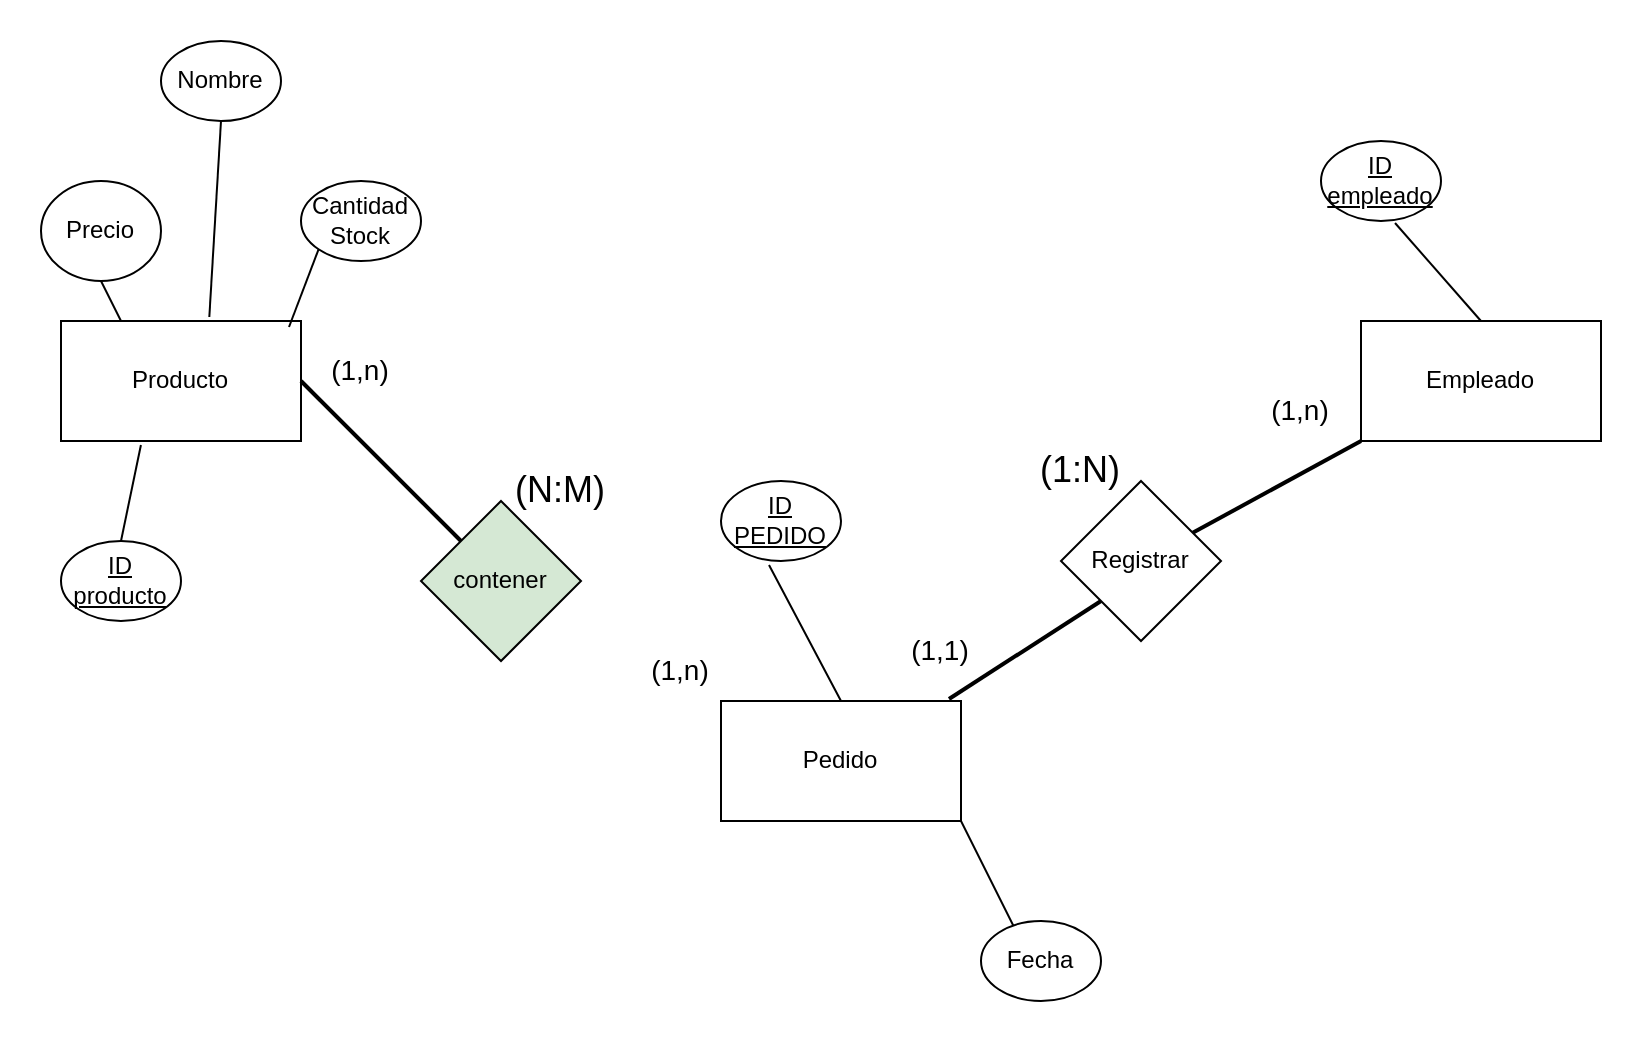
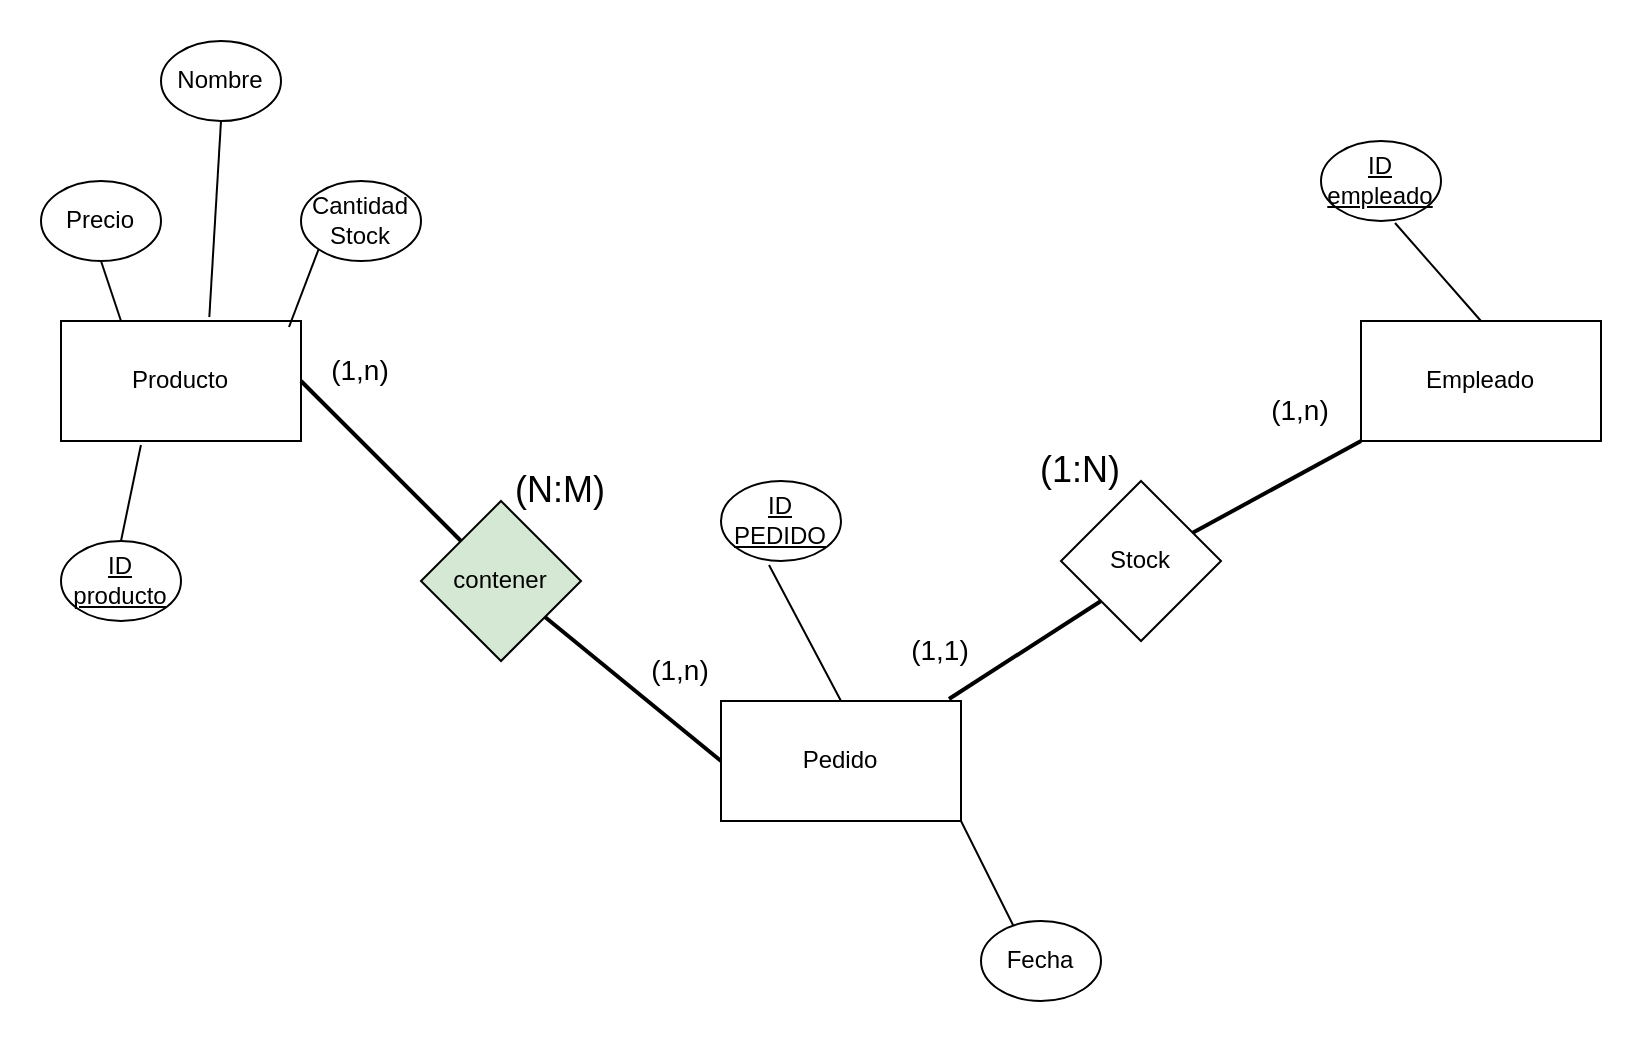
node "Precio": size 120x100 -> 120x80
node "Registrar": label "Registrar" -> "Stock"
edge "contener" -- "Pedido": added
